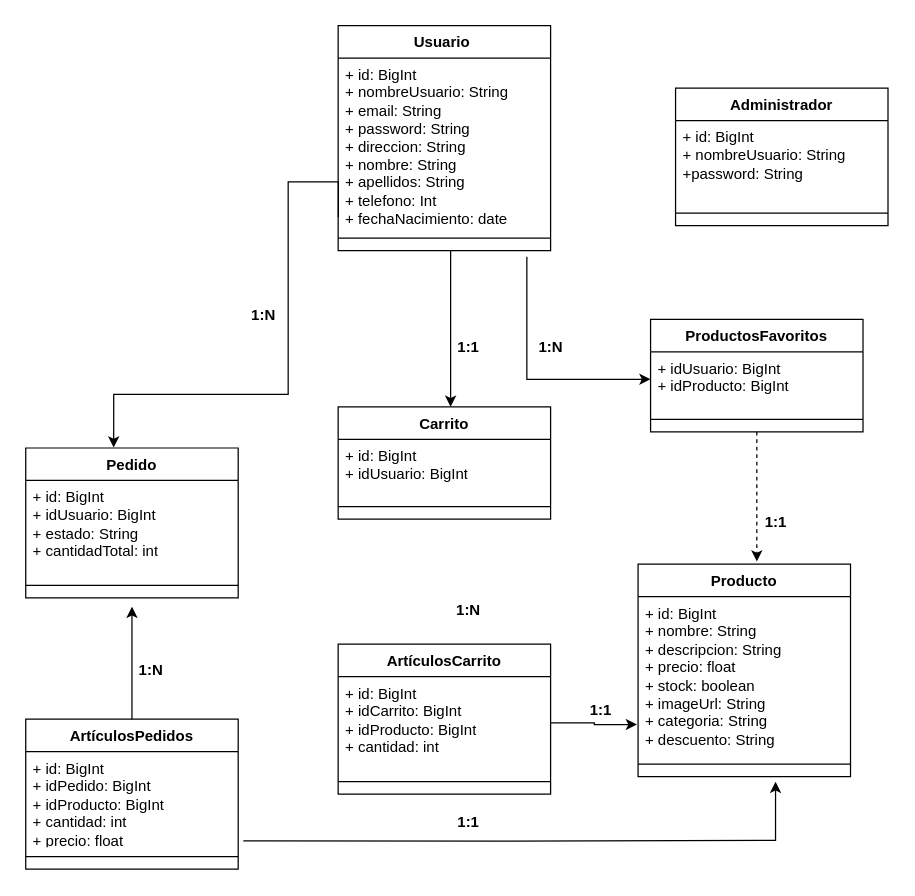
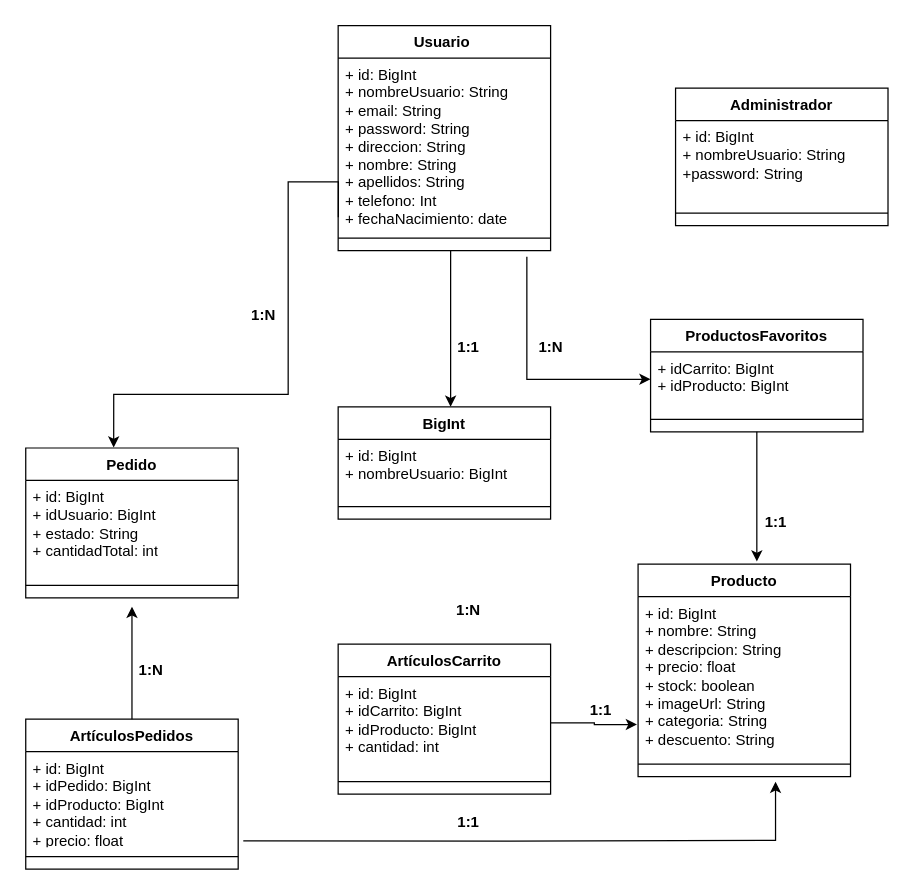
node "+ idUsuario: BigInt + idProducto: BigInt": label "+ idUsuario: BigInt + idProducto: BigInt" -> "+ idCarrito: BigInt + idProducto: BigInt"
node "Carrito": label "Carrito" -> "BigInt"
node "+ id: BigInt + idUsuario: BigInt": label "+ id: BigInt + idUsuario: BigInt" -> "+ id: BigInt + nombreUsuario: BigInt"
edge "ProductosFavoritos" -> "Producto": style dashed -> solid
